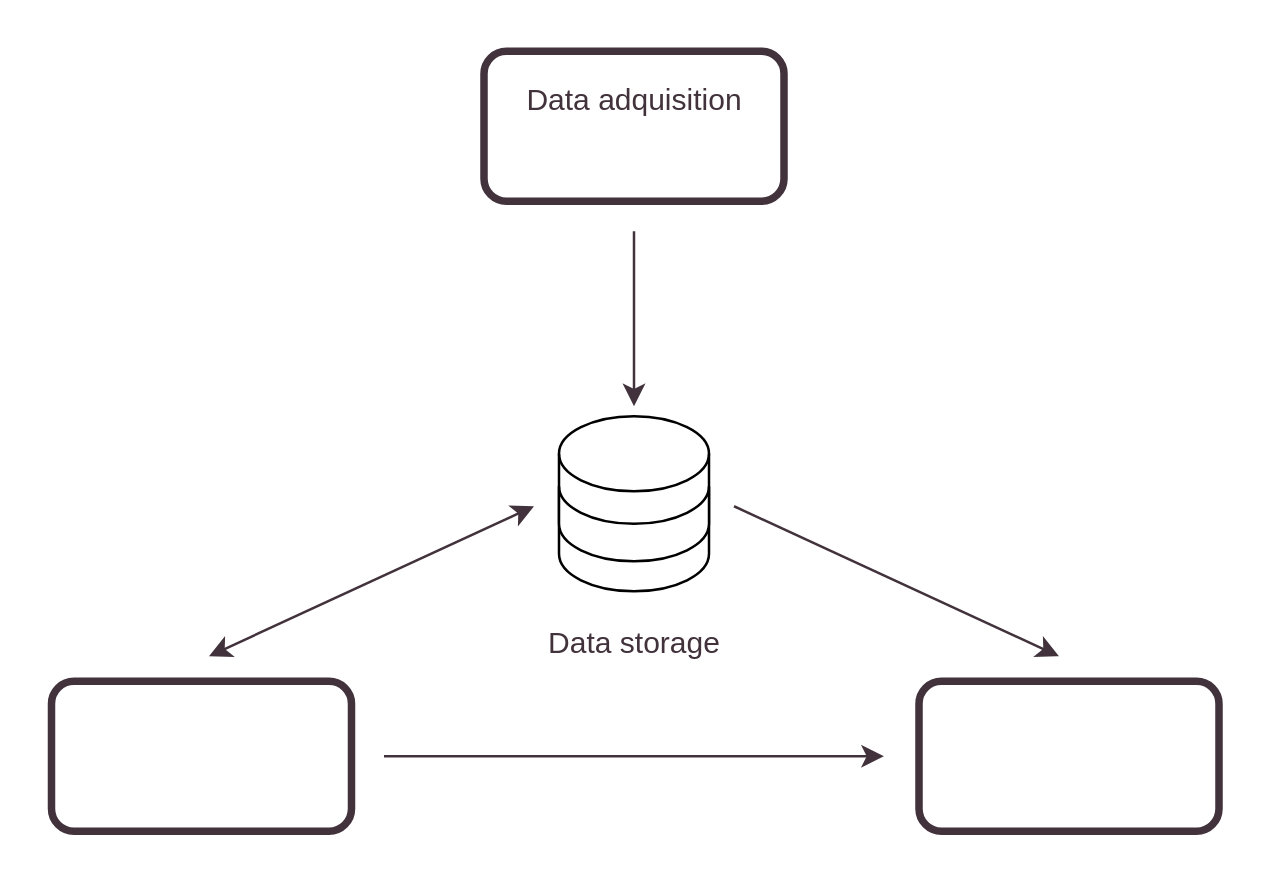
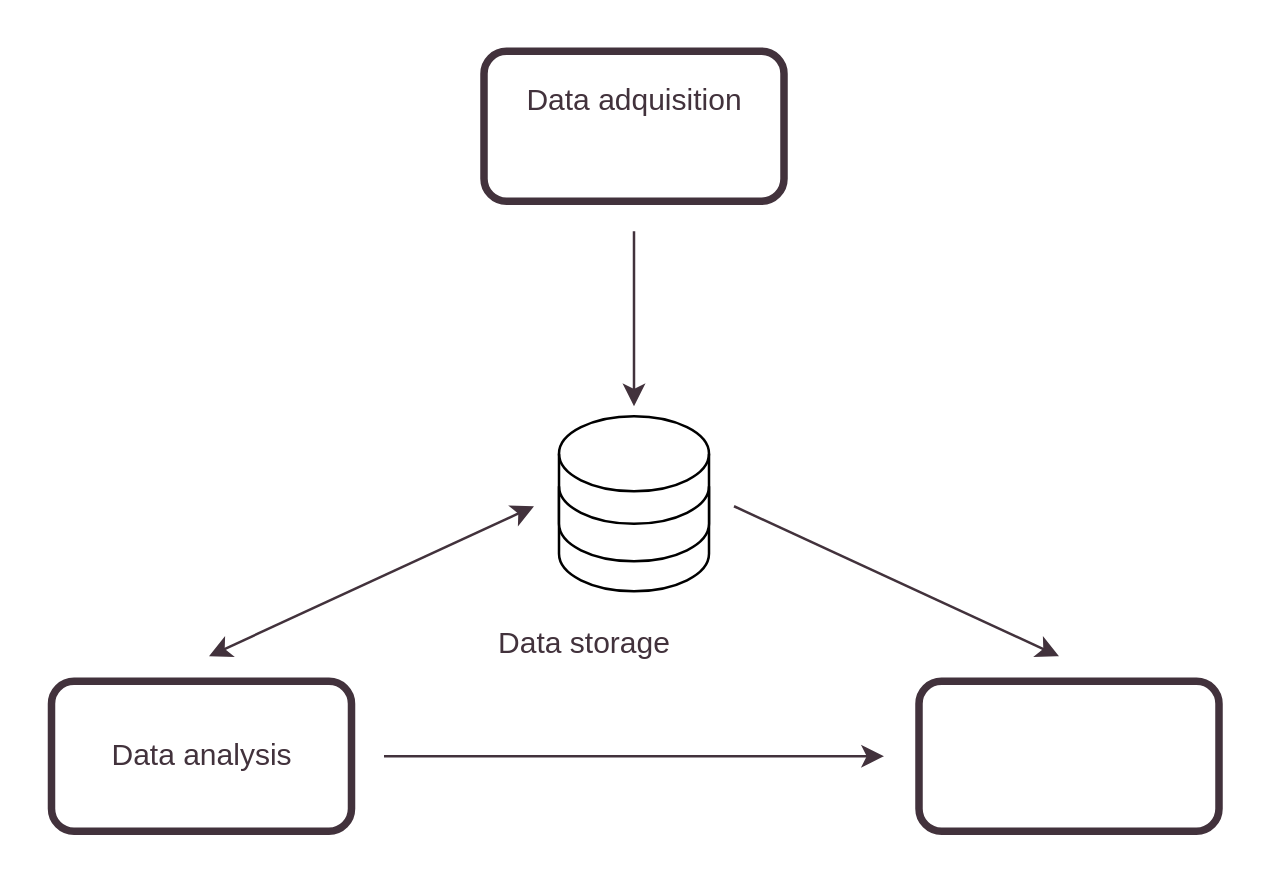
node "Data storage": moved (634, 644) -> (584, 644)
node "Data analysis": added
